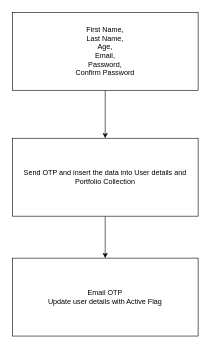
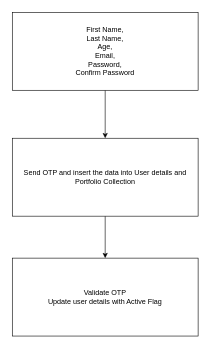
node "Email OTP Update user details with Active Flag": label "Email OTP Update user details with Active Flag" -> "Validate OTP Update user details with Active Flag"
